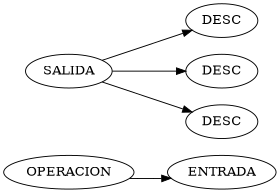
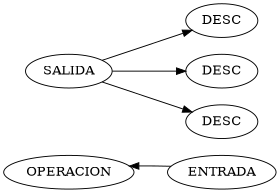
edge "OPERACION" -> "ENTRADA": reversed
